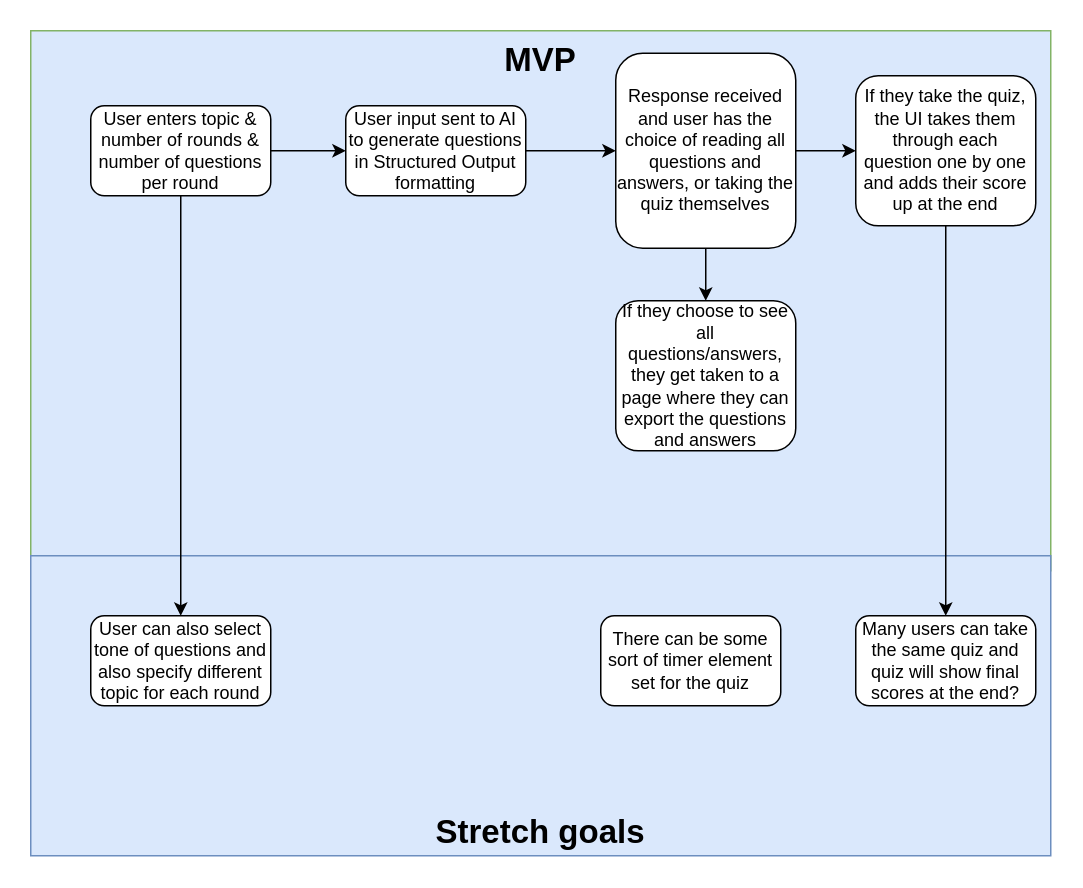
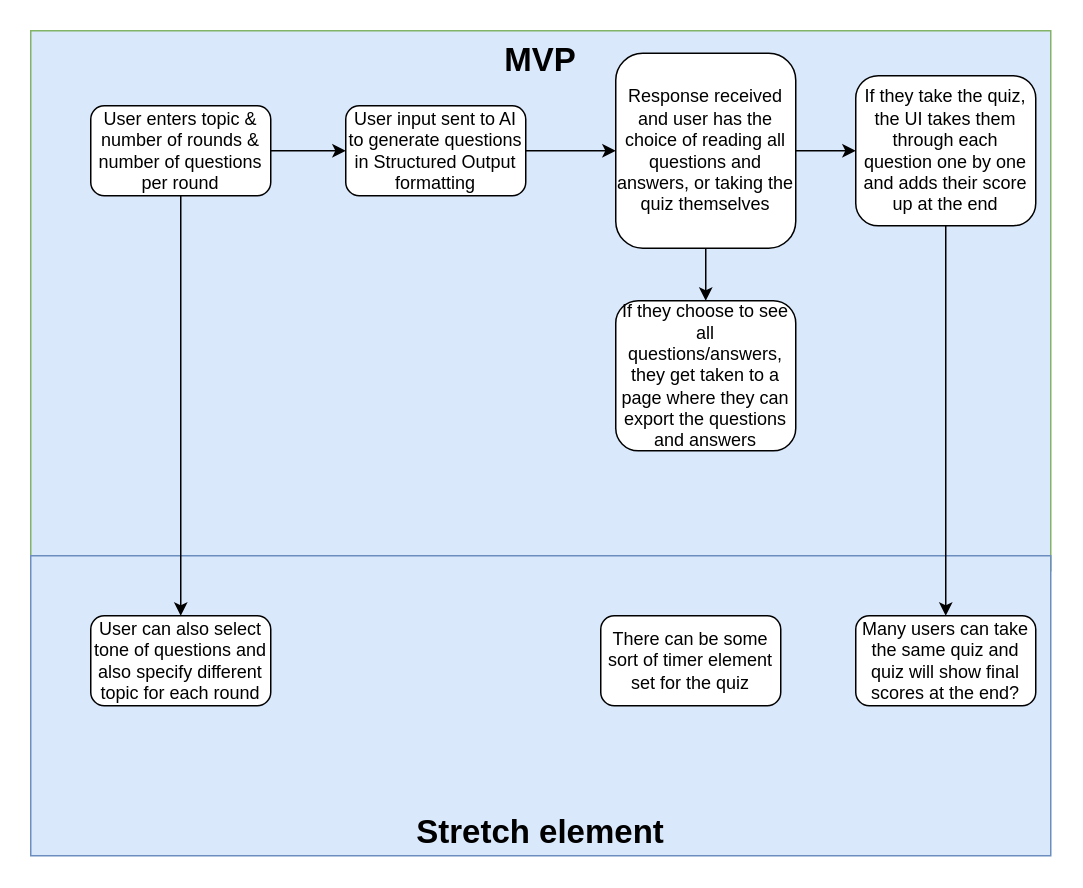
node "Stretch goals": label "Stretch goals" -> "Stretch element"
